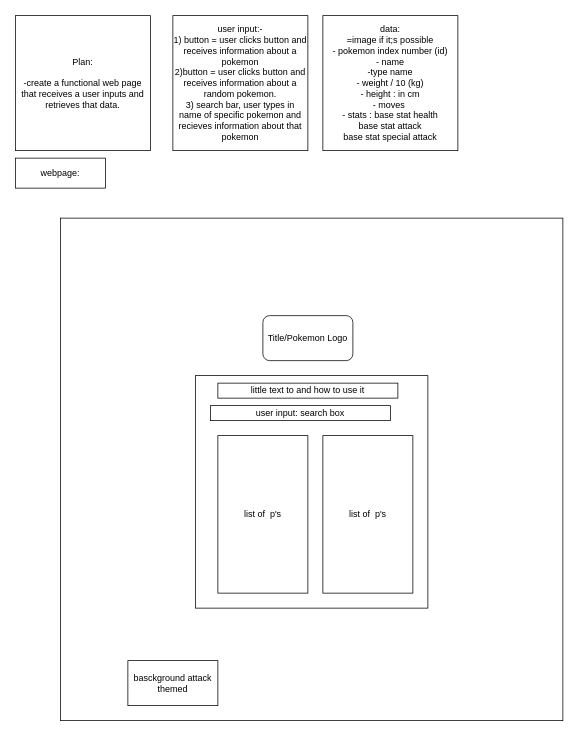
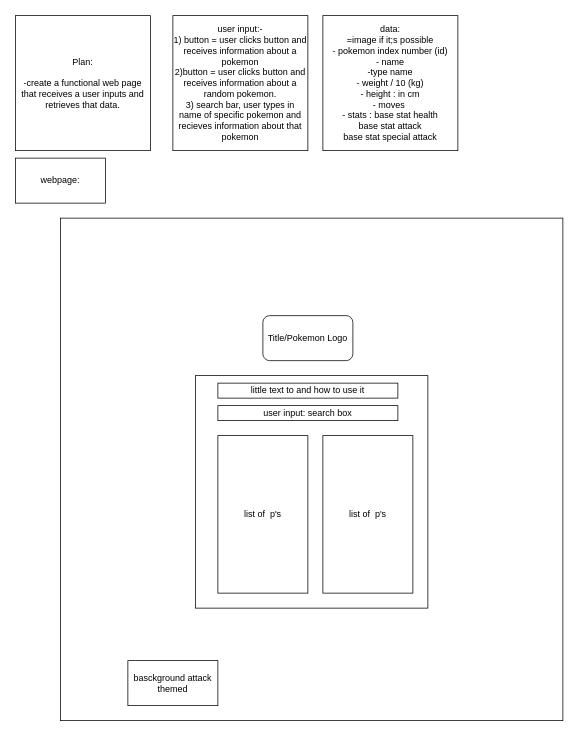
node "webpage:": size 90x30 -> 90x45
node "user input: search box": moved (300, 413) -> (308, 413)
